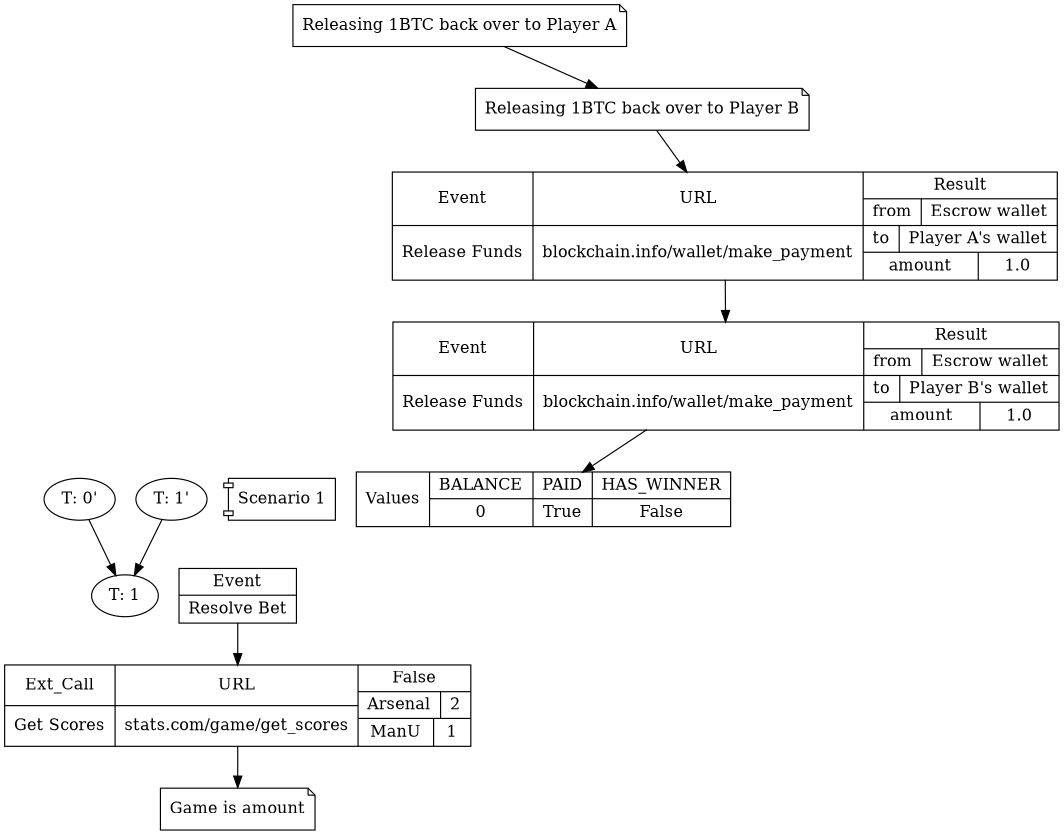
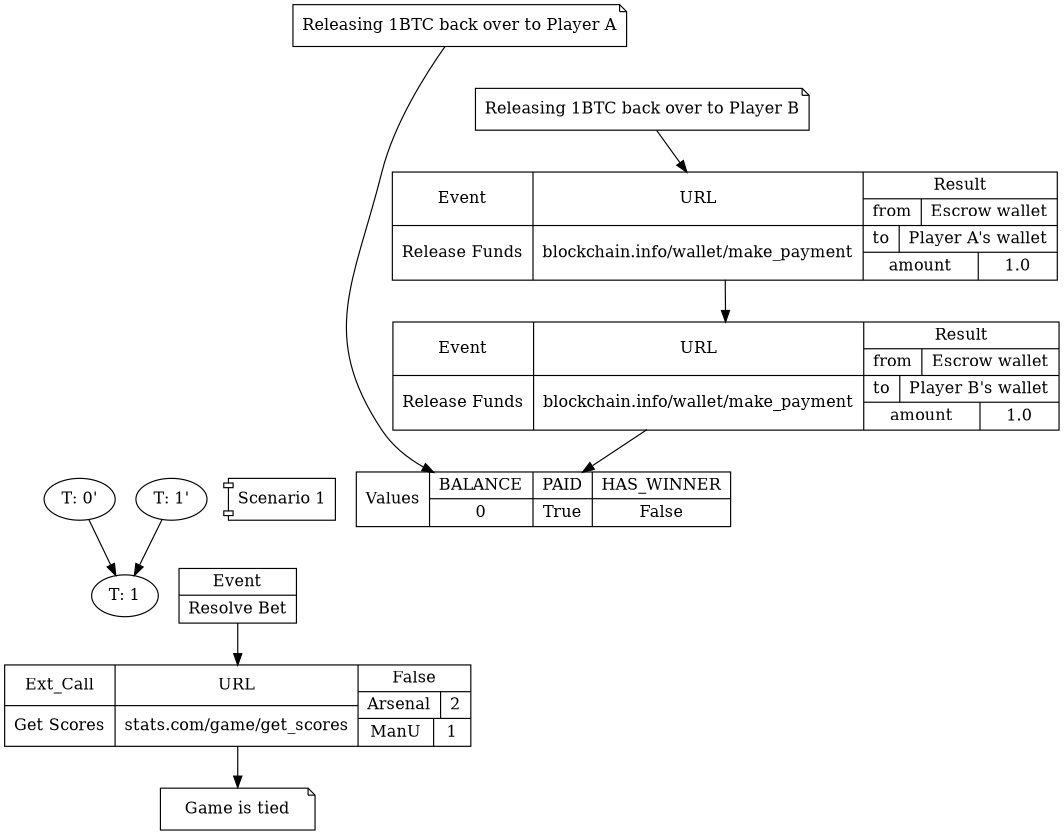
edge "Releasing 1BTC back over to Player A" -> "Releasing 1BTC back over to Player B": now "Releasing 1BTC back over to Player A" -> "Values"
node "Game is amount": label "Game is amount" -> "Game is tied"
